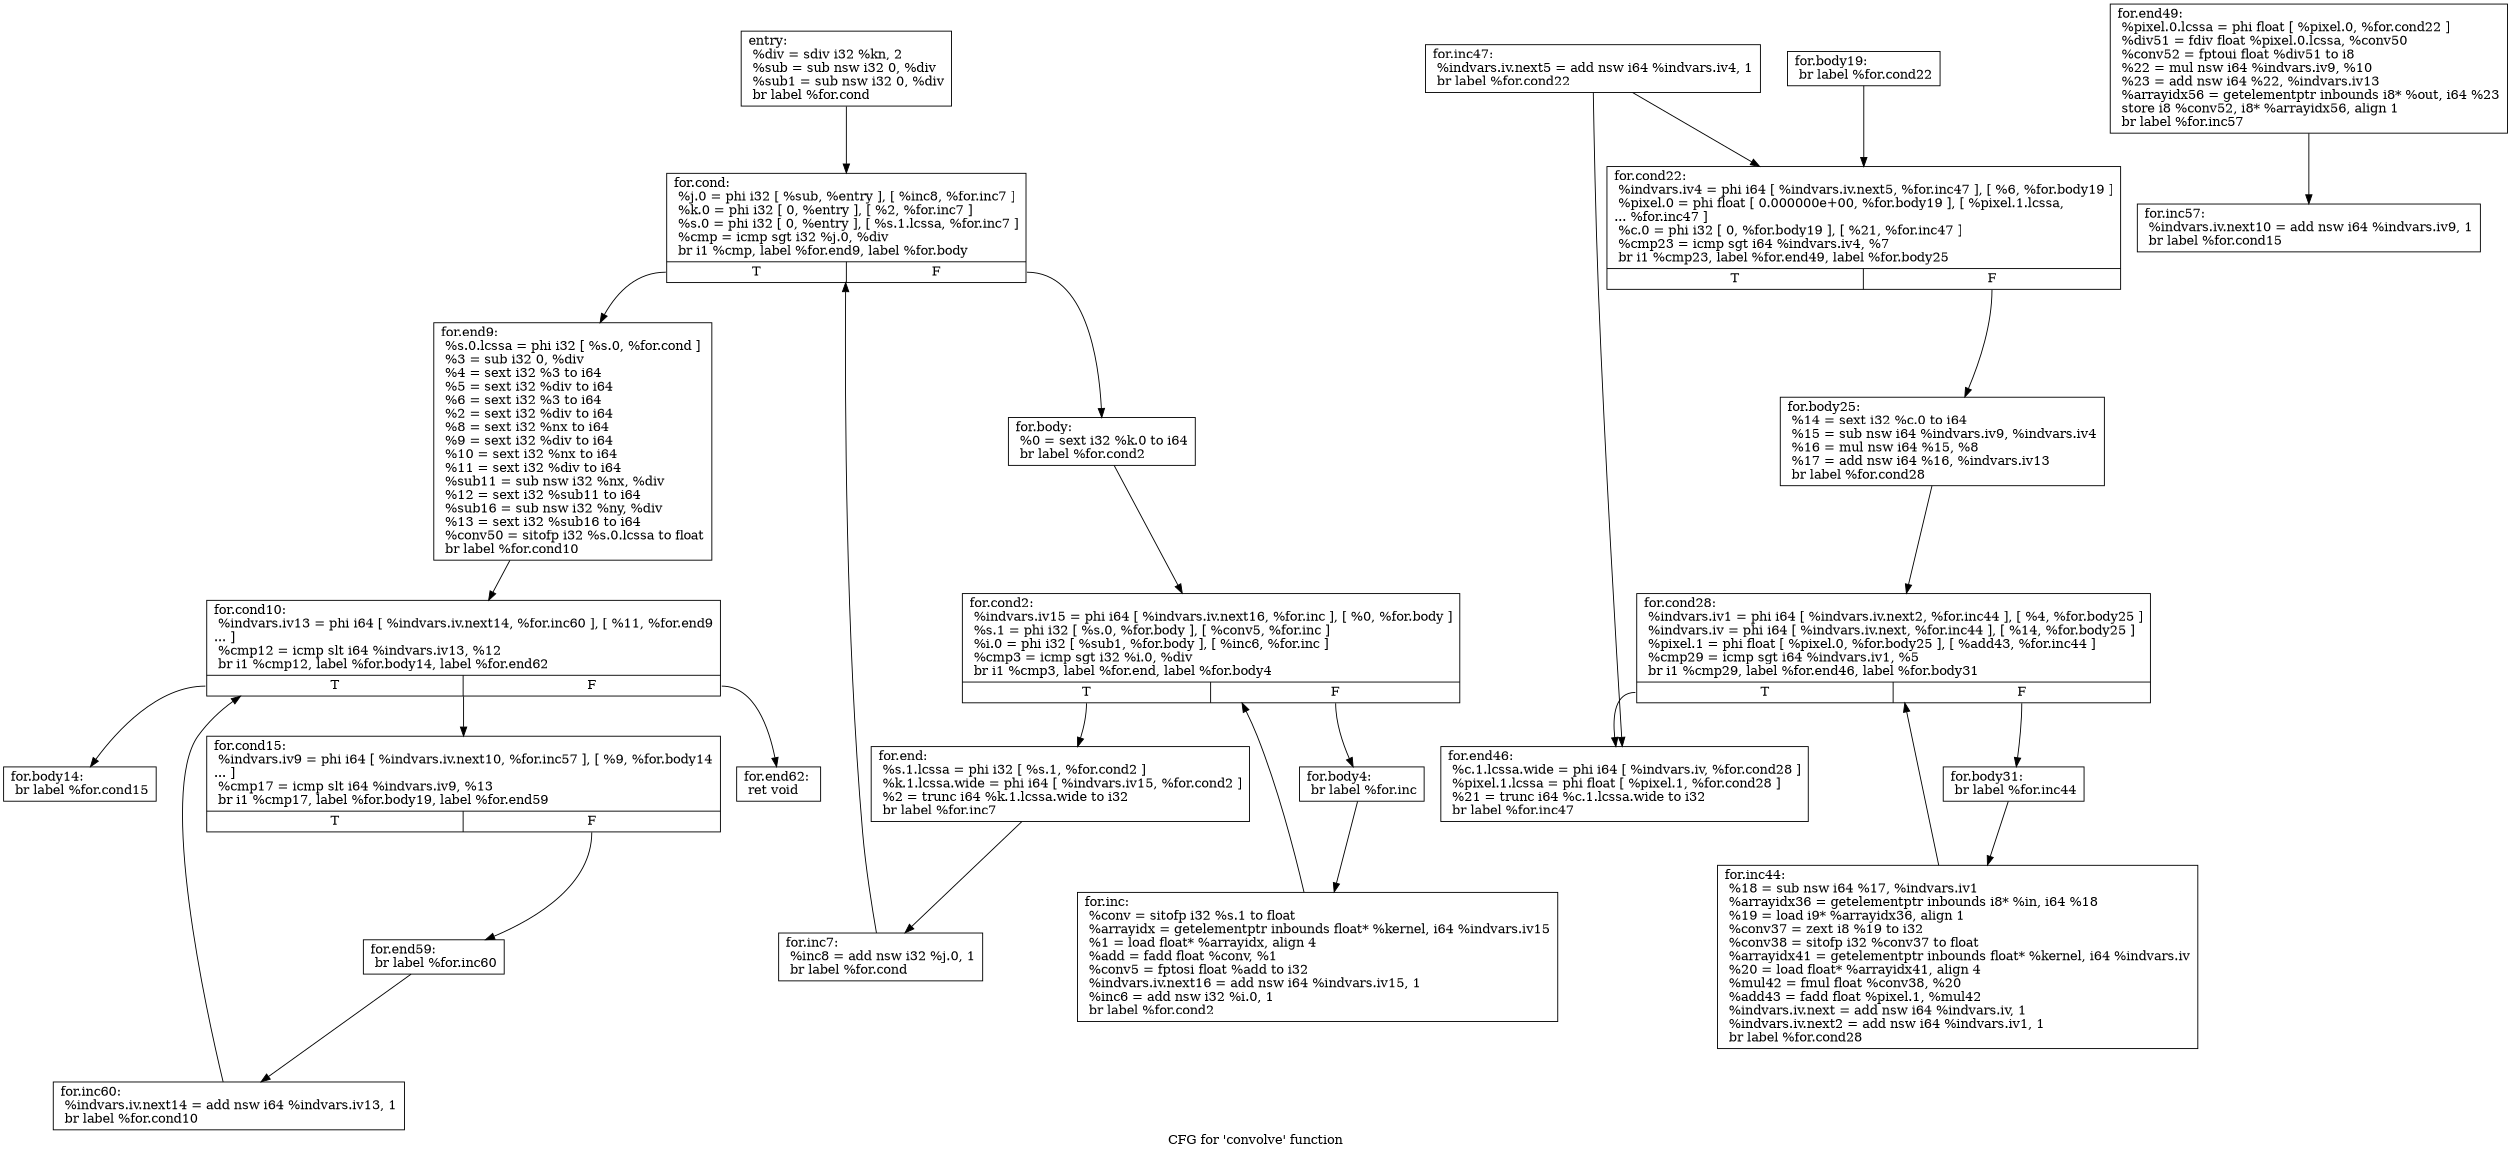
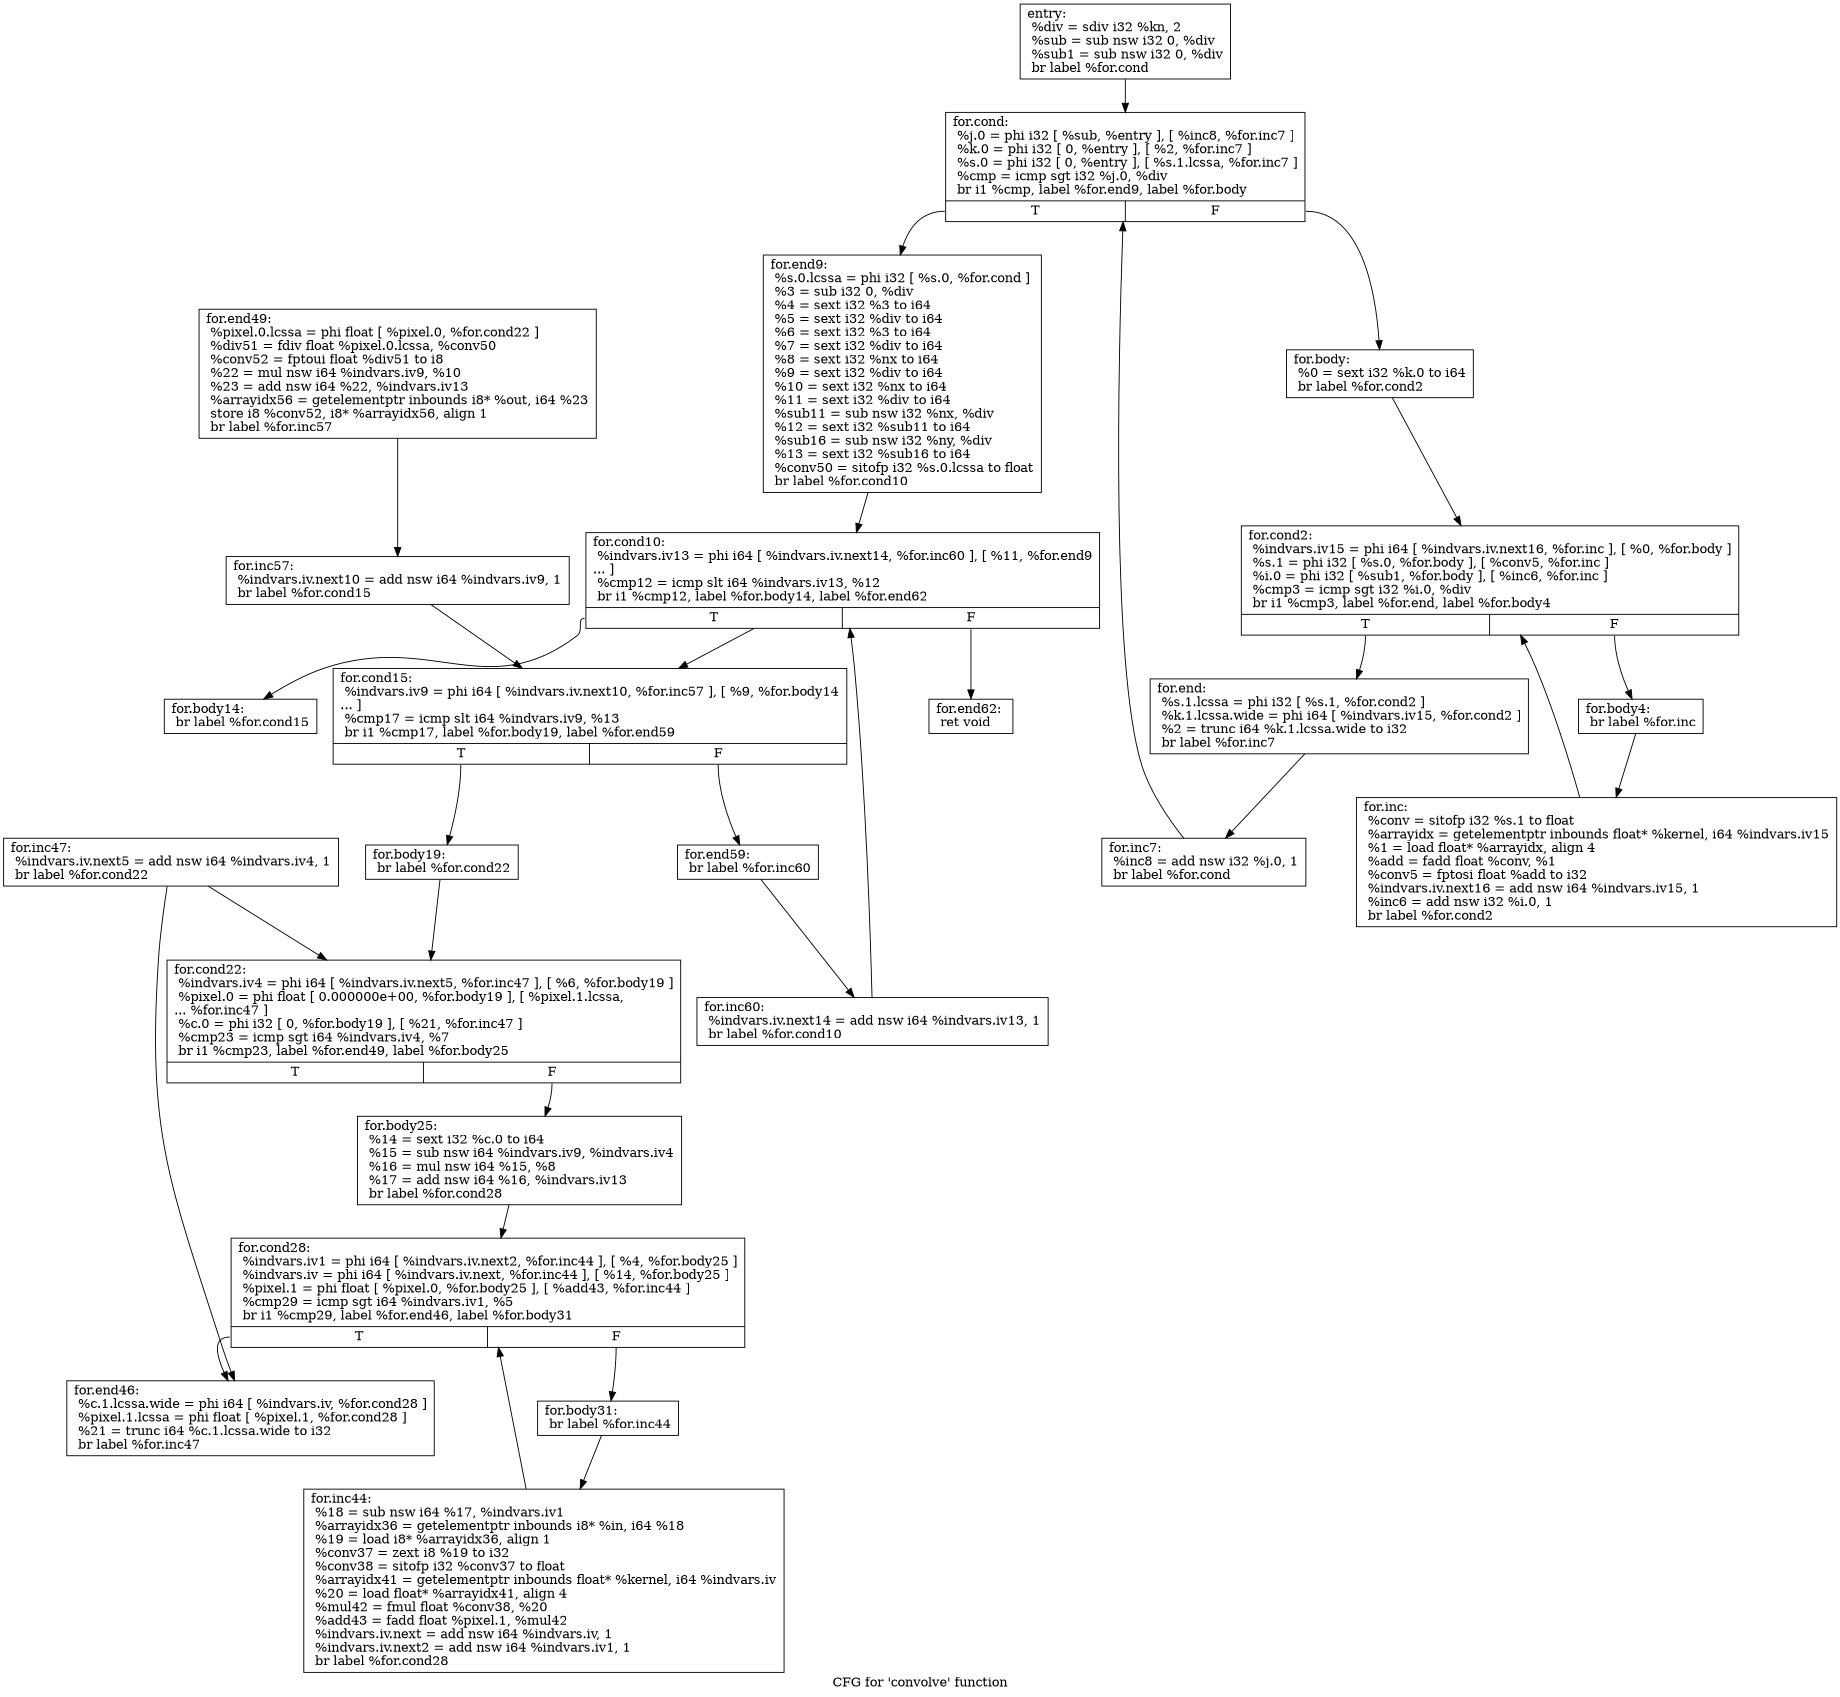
node "for.end9:": text "%2 = sext i32 %div to i64" -> "%7 = sext i32 %div to i64"
edge "for.inc57:" -> "for.cond15:": added
edge "for.cond15:" -> "for.body19:": added
node "for.inc44:": text "%19 = load i9* %arrayidx36, align 1" -> "%19 = load i8* %arrayidx36, align 1"
